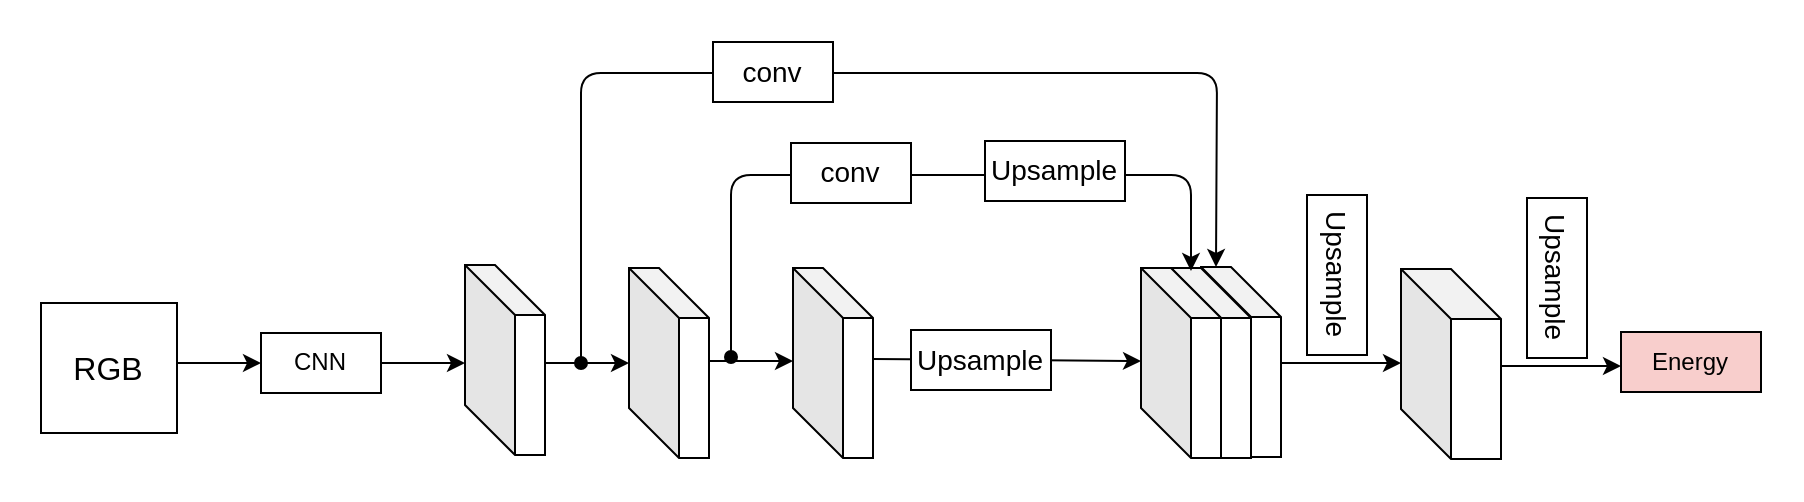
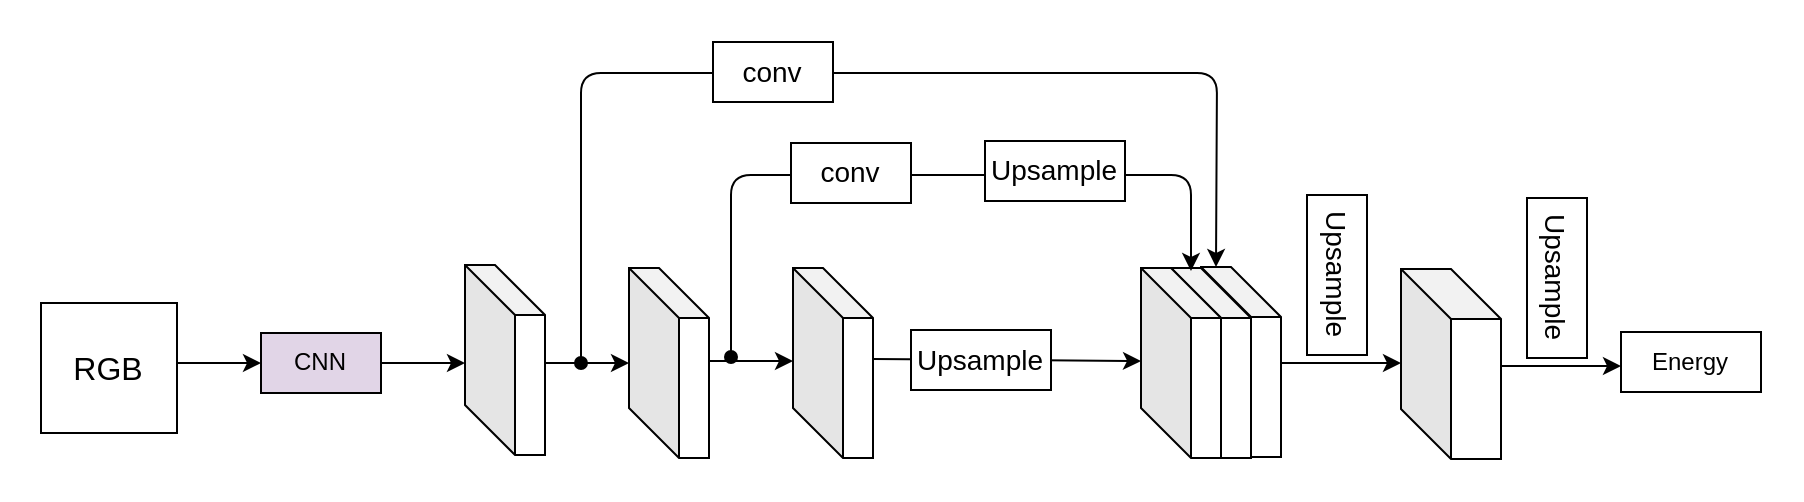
node "Energy": fillcolor #f8cecc -> #ffffff
node "CNN": fillcolor #ffffff -> #e1d5e7
